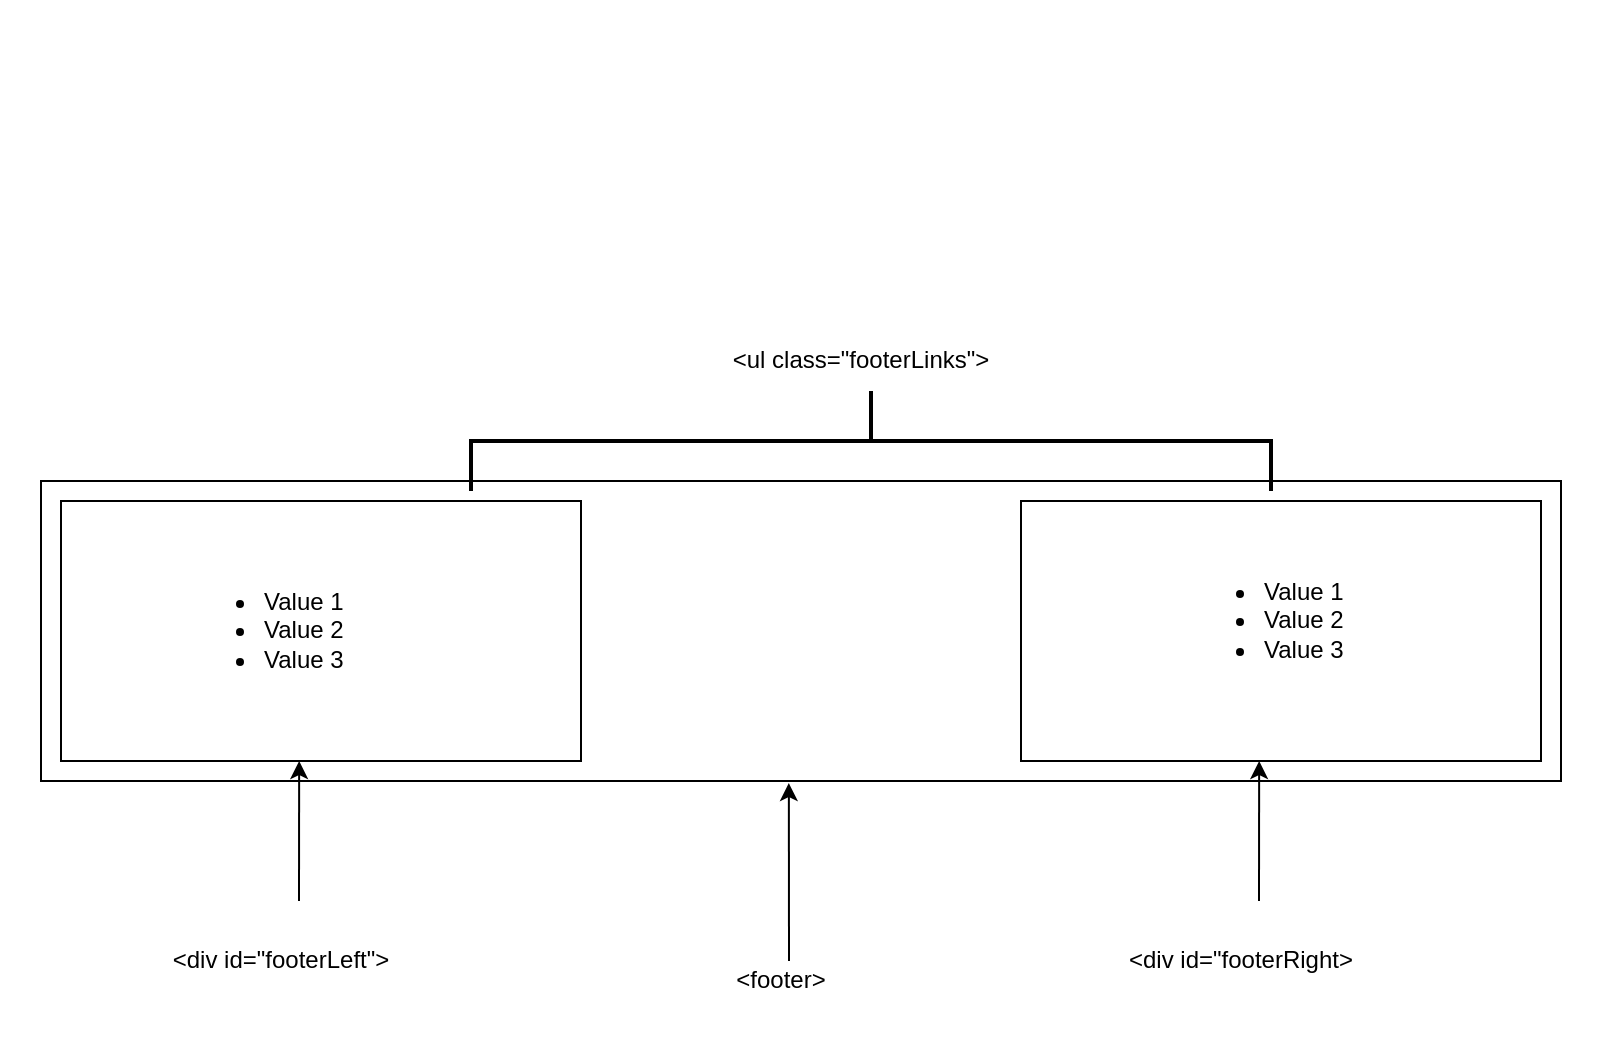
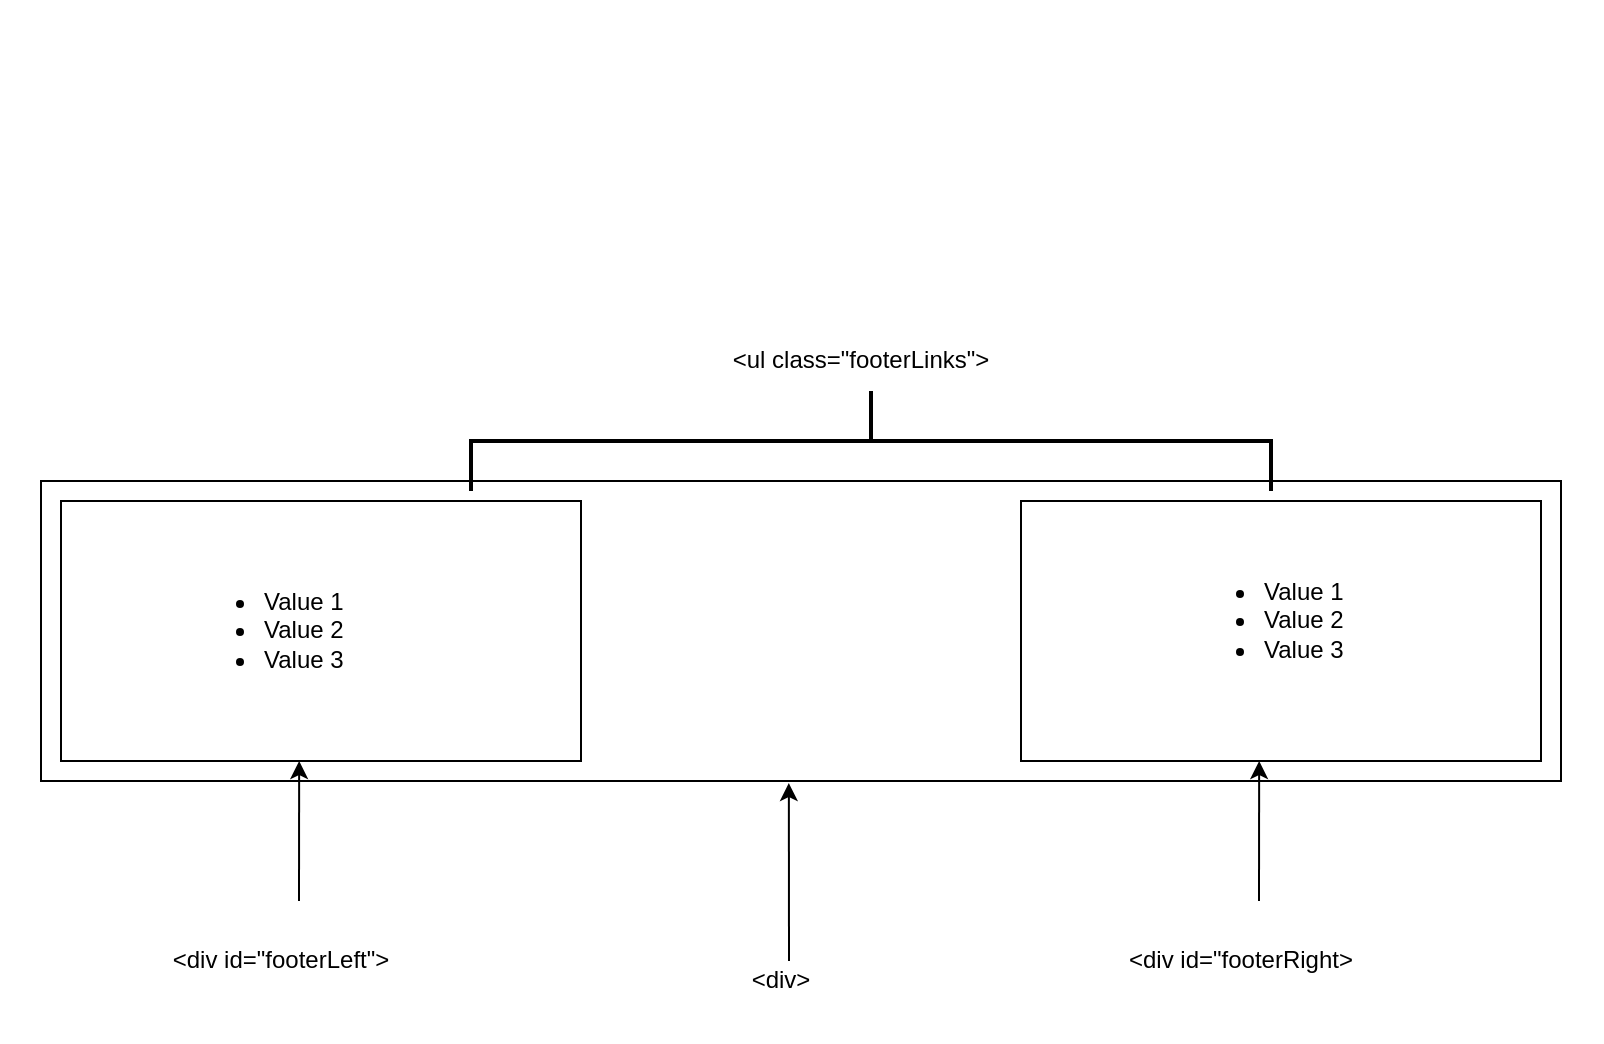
node "<footer>": label "<footer>" -> "<div>"
